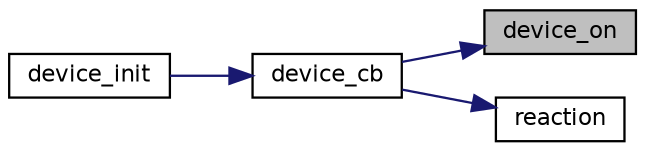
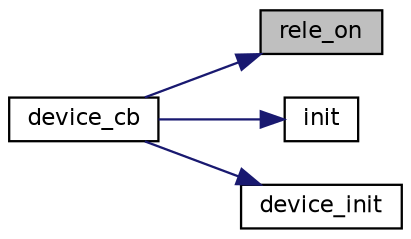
node "device_on": label "device_on" -> "rele_on"
edge "device_init" -> "device_cb": reversed
node "reaction": label "reaction" -> "init"
